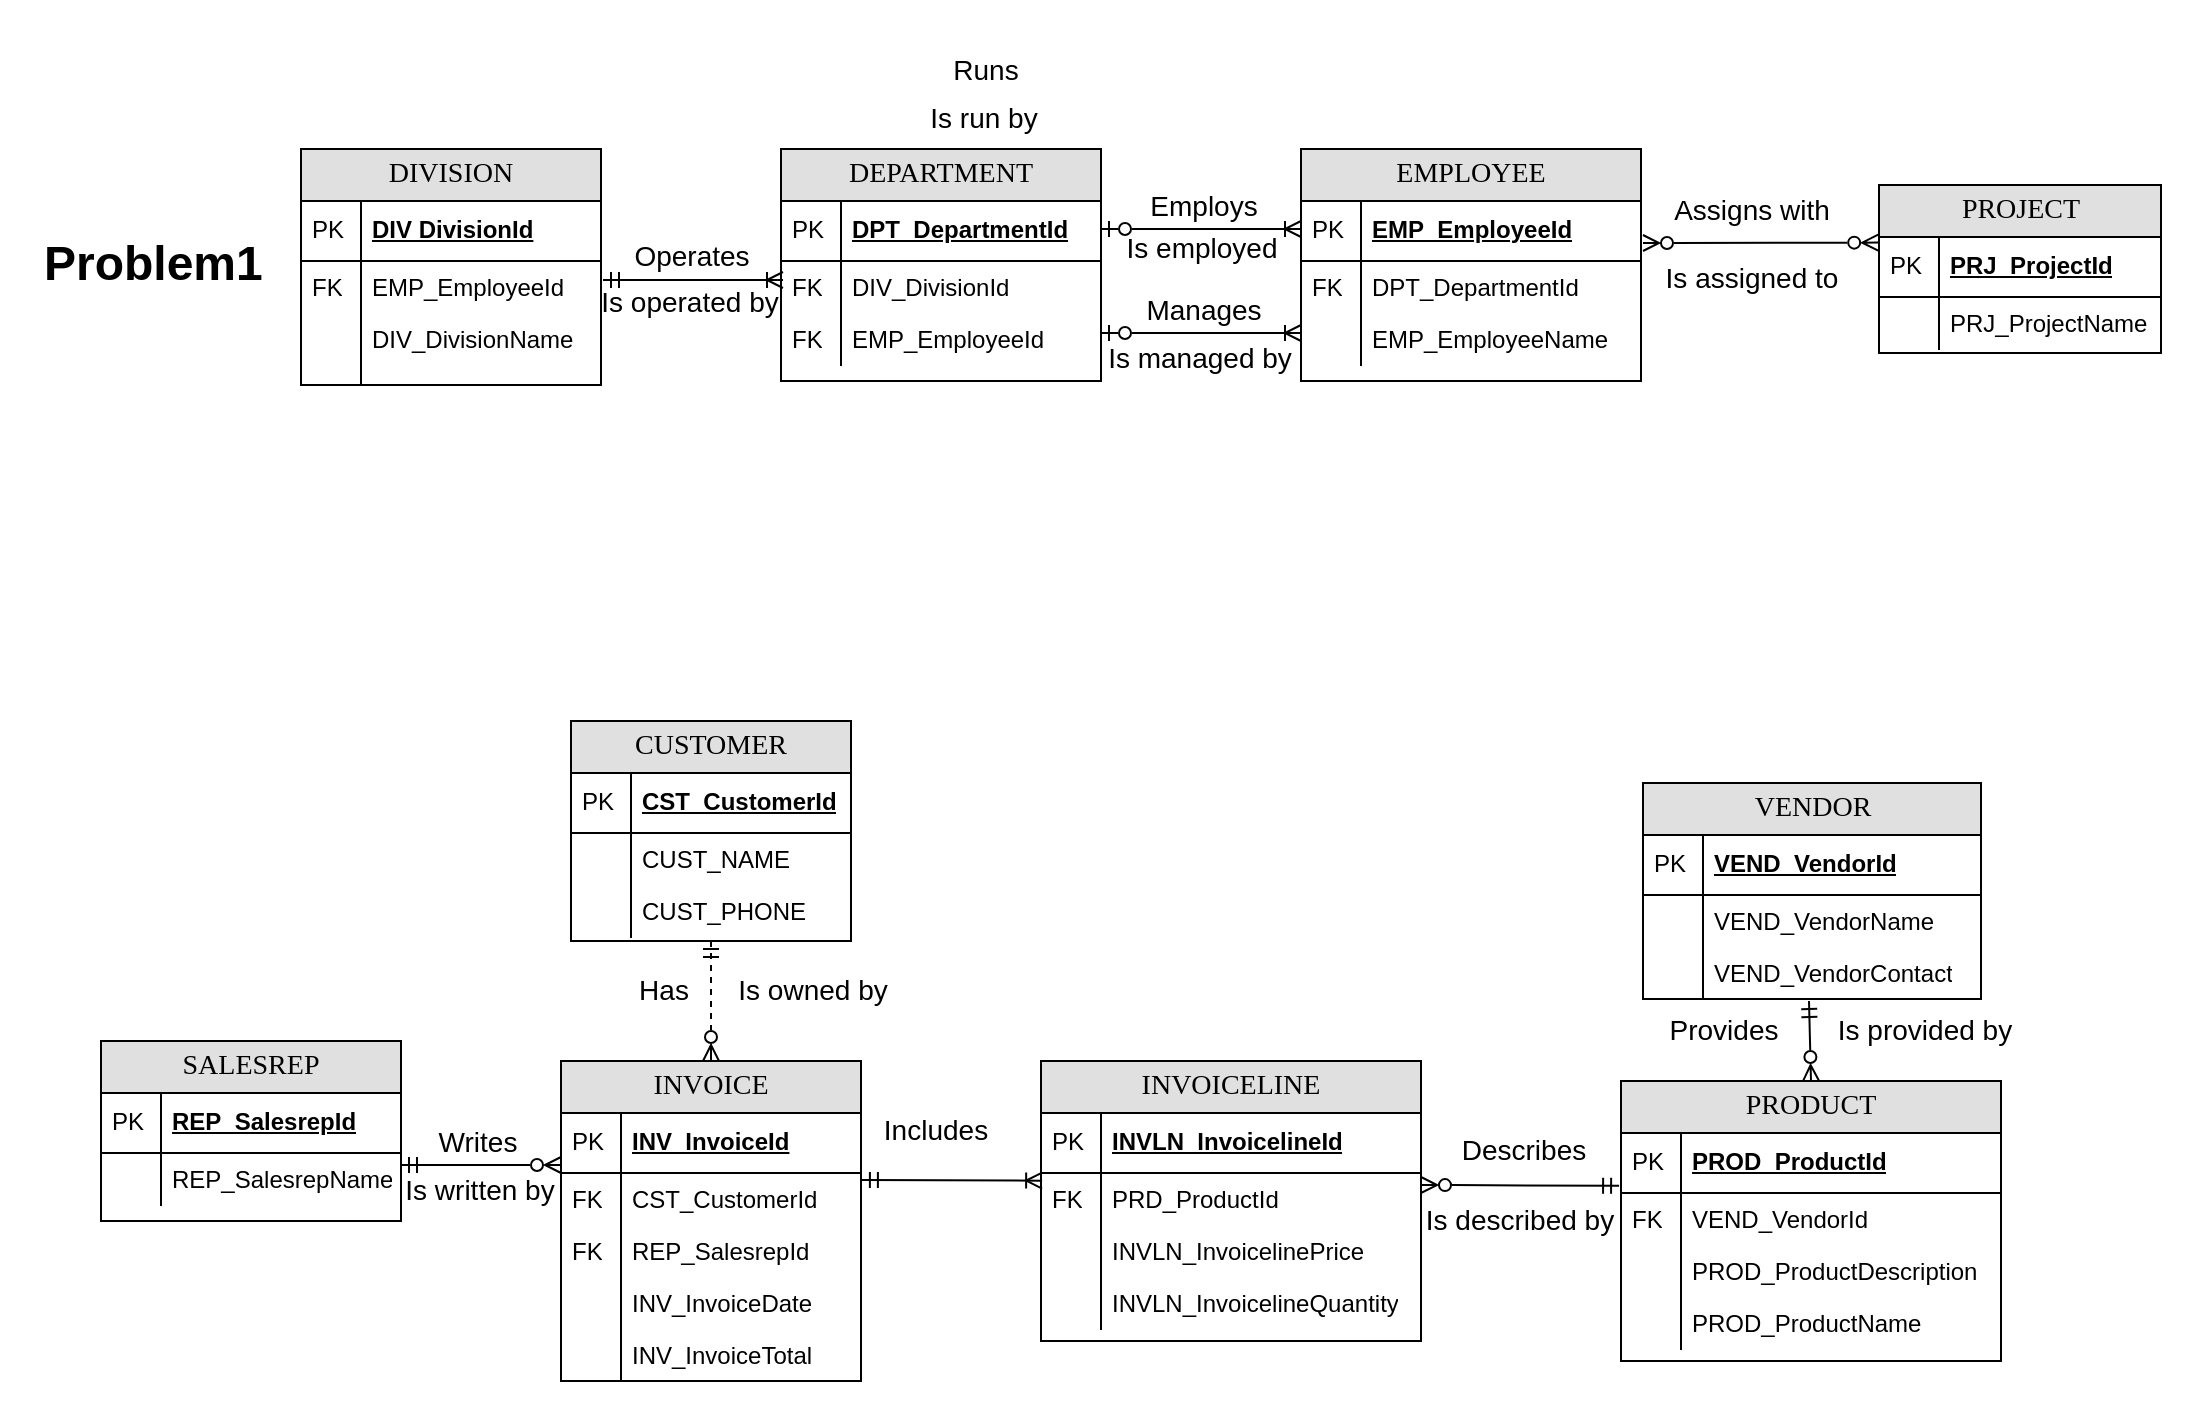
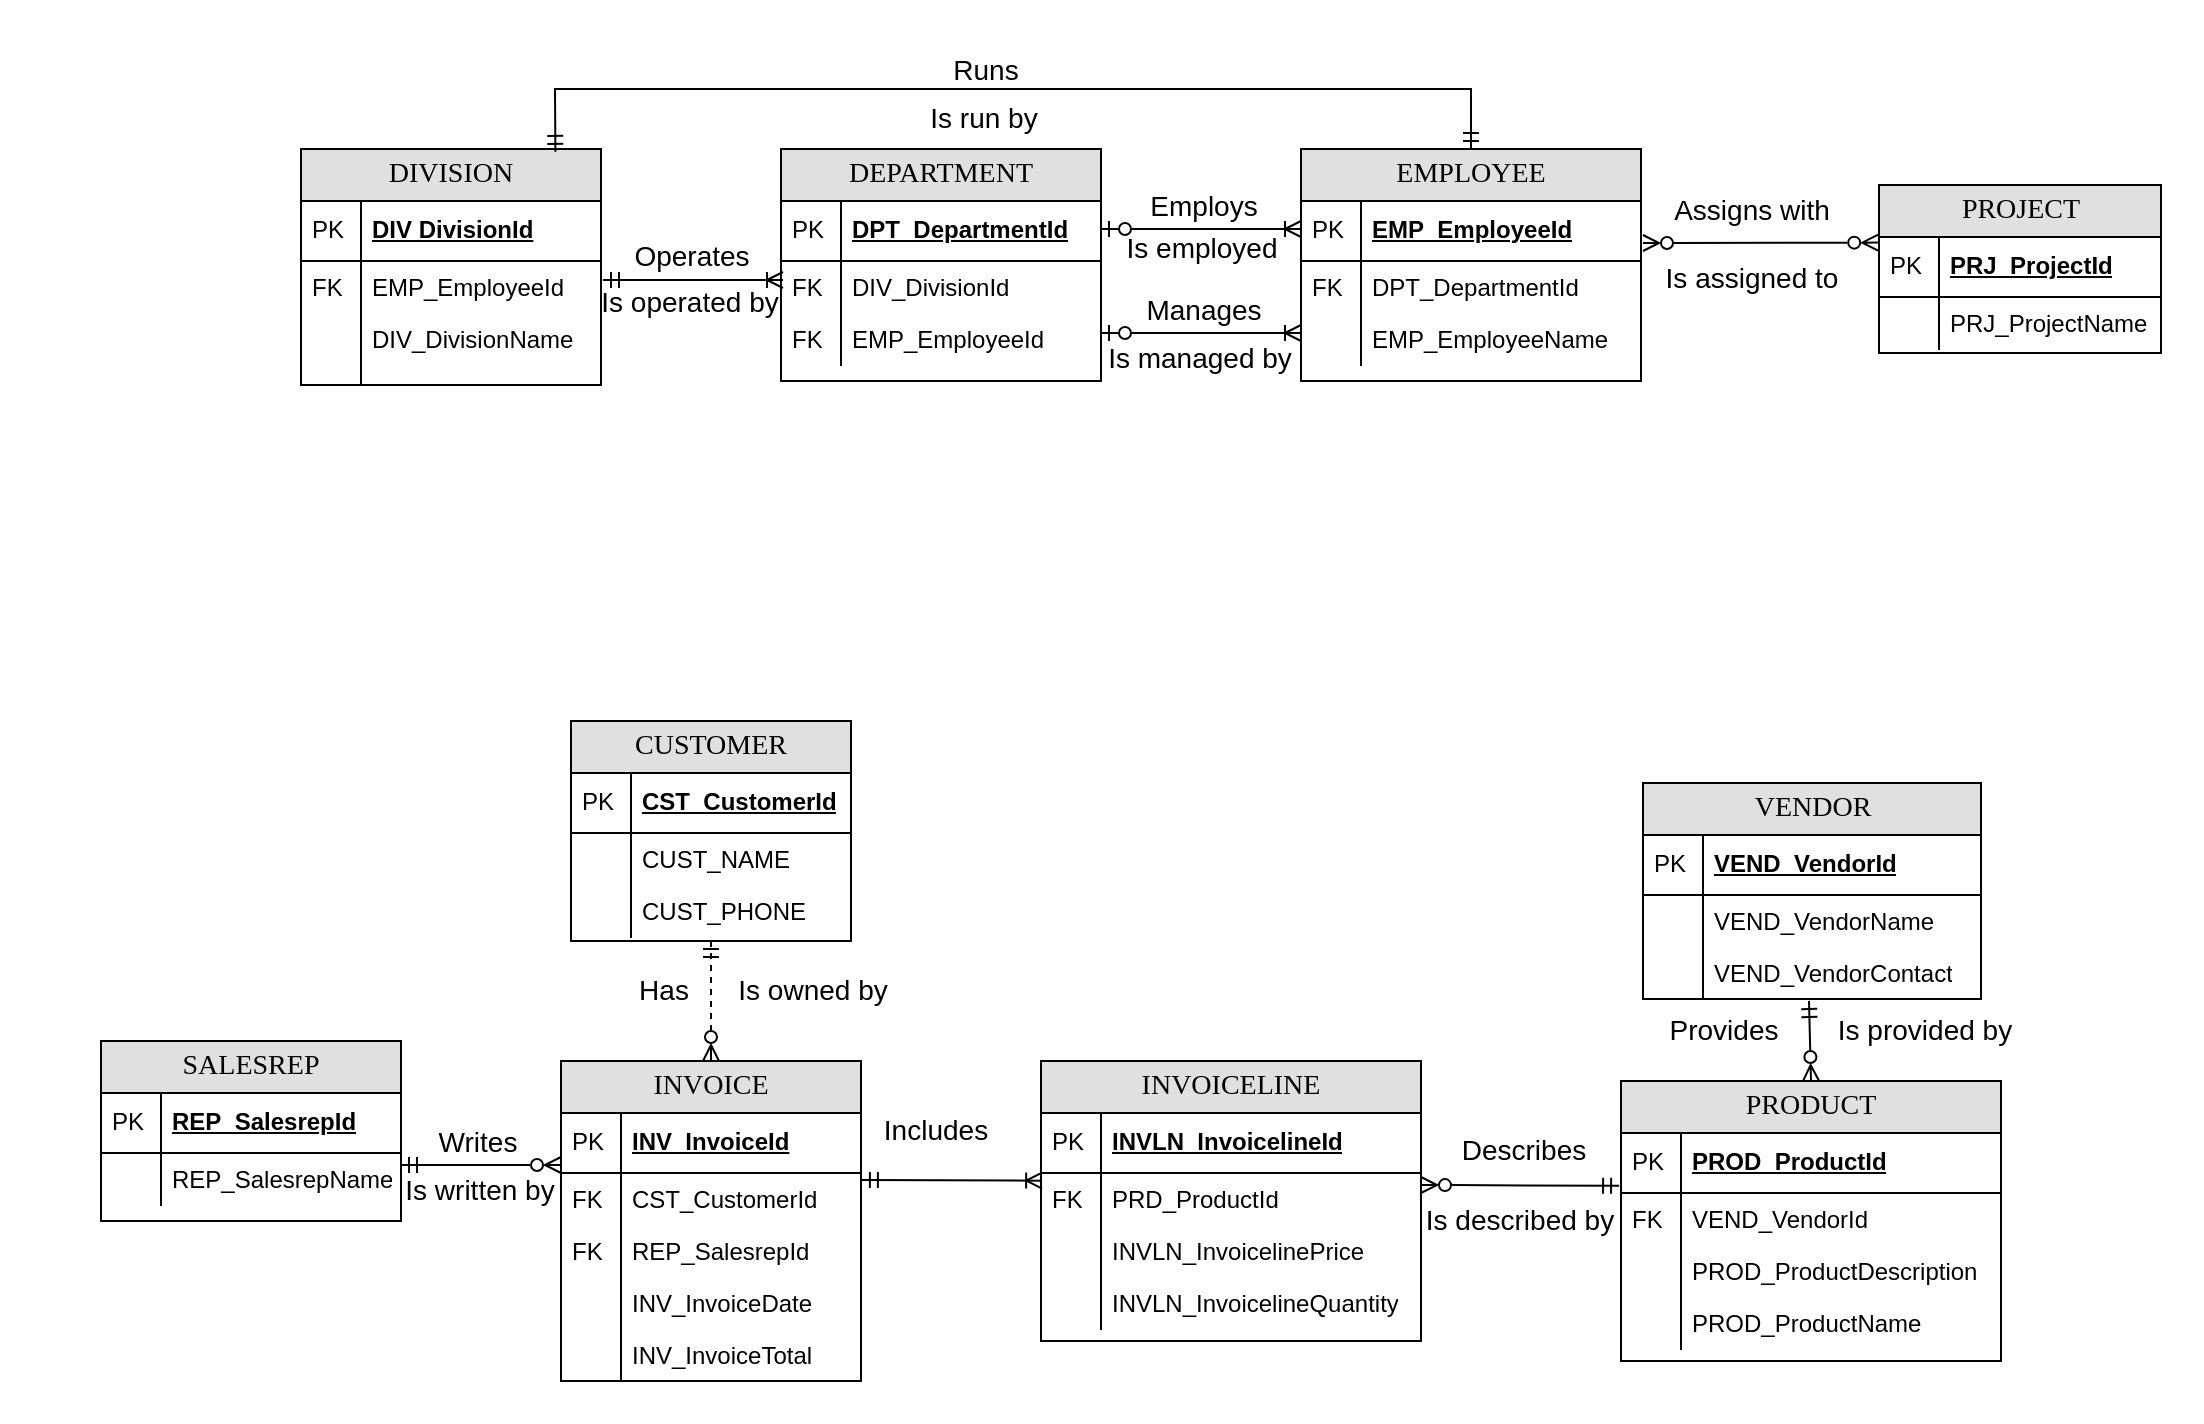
edge "EMPLOYEE" -- "DIVISION": added
node "Problem1": removed
